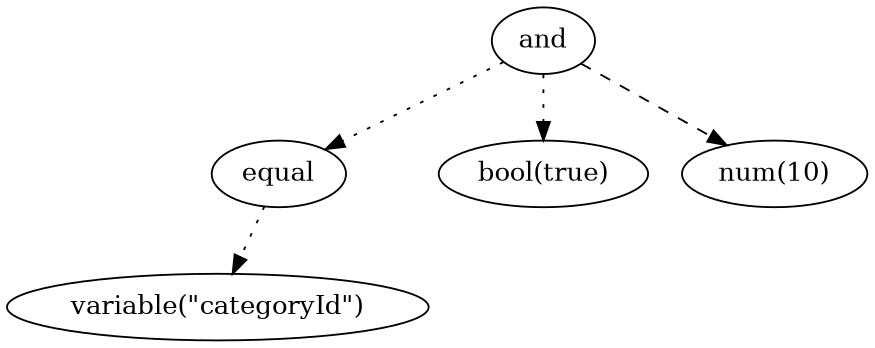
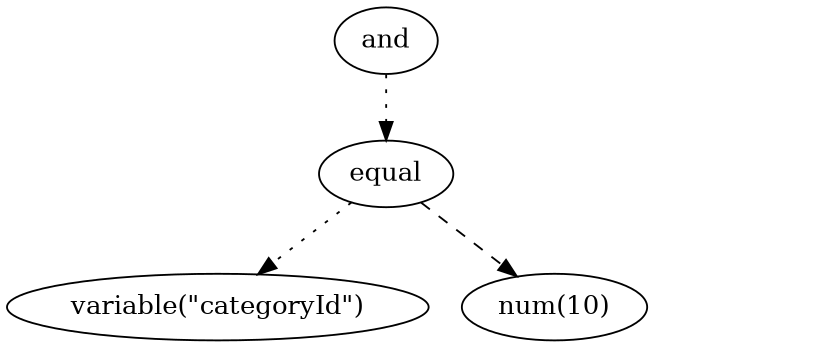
edge "and" -> "num(10)": now "equal" -> "num(10)"
node "bool(true)": removed
